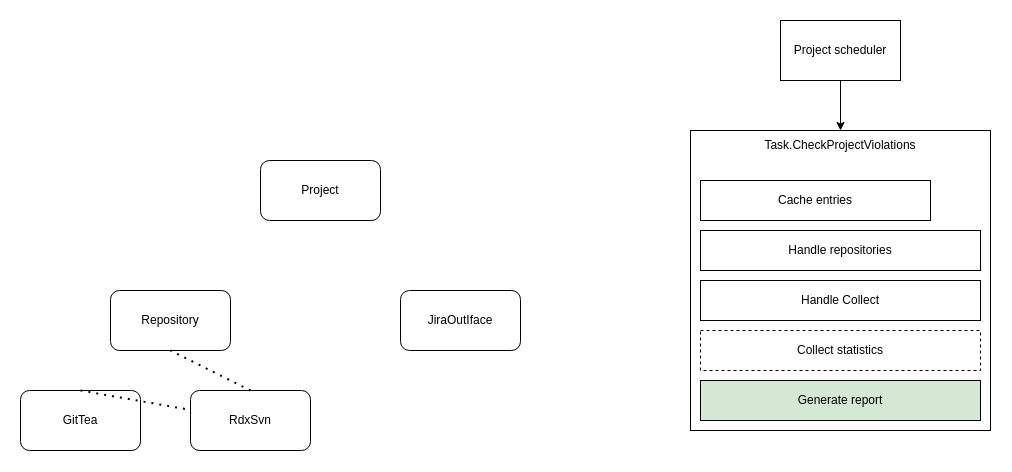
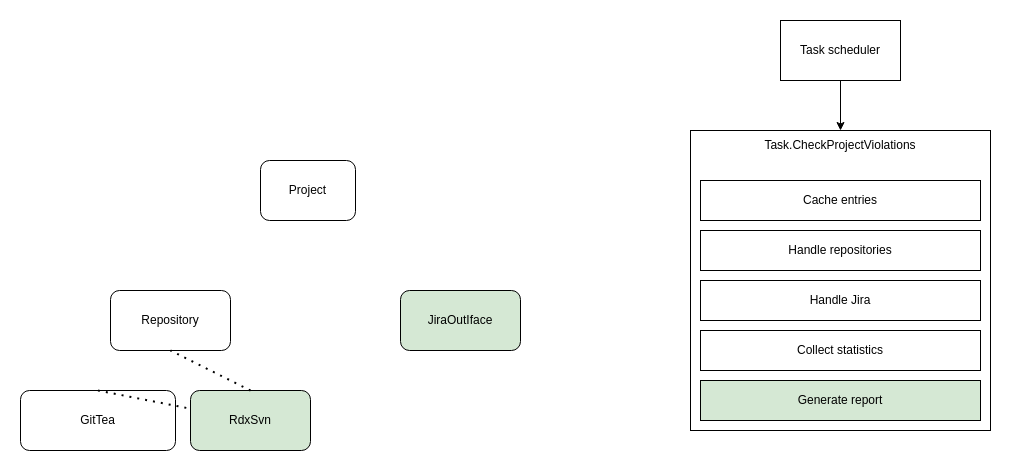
node "Project scheduler": label "Project scheduler" -> "Task scheduler"
node "Project": size 120x60 -> 95x60
node "Cache entries": size 230x40 -> 280x40
node "Handle Collect": label "Handle Collect" -> "Handle Jira"
node "JiraOutIface": fillcolor #ffffff -> #d5e8d4
node "Collect statistics": style dashed -> solid
node "GitTea": size 120x60 -> 155x60
node "RdxSvn": fillcolor #ffffff -> #d5e8d4
